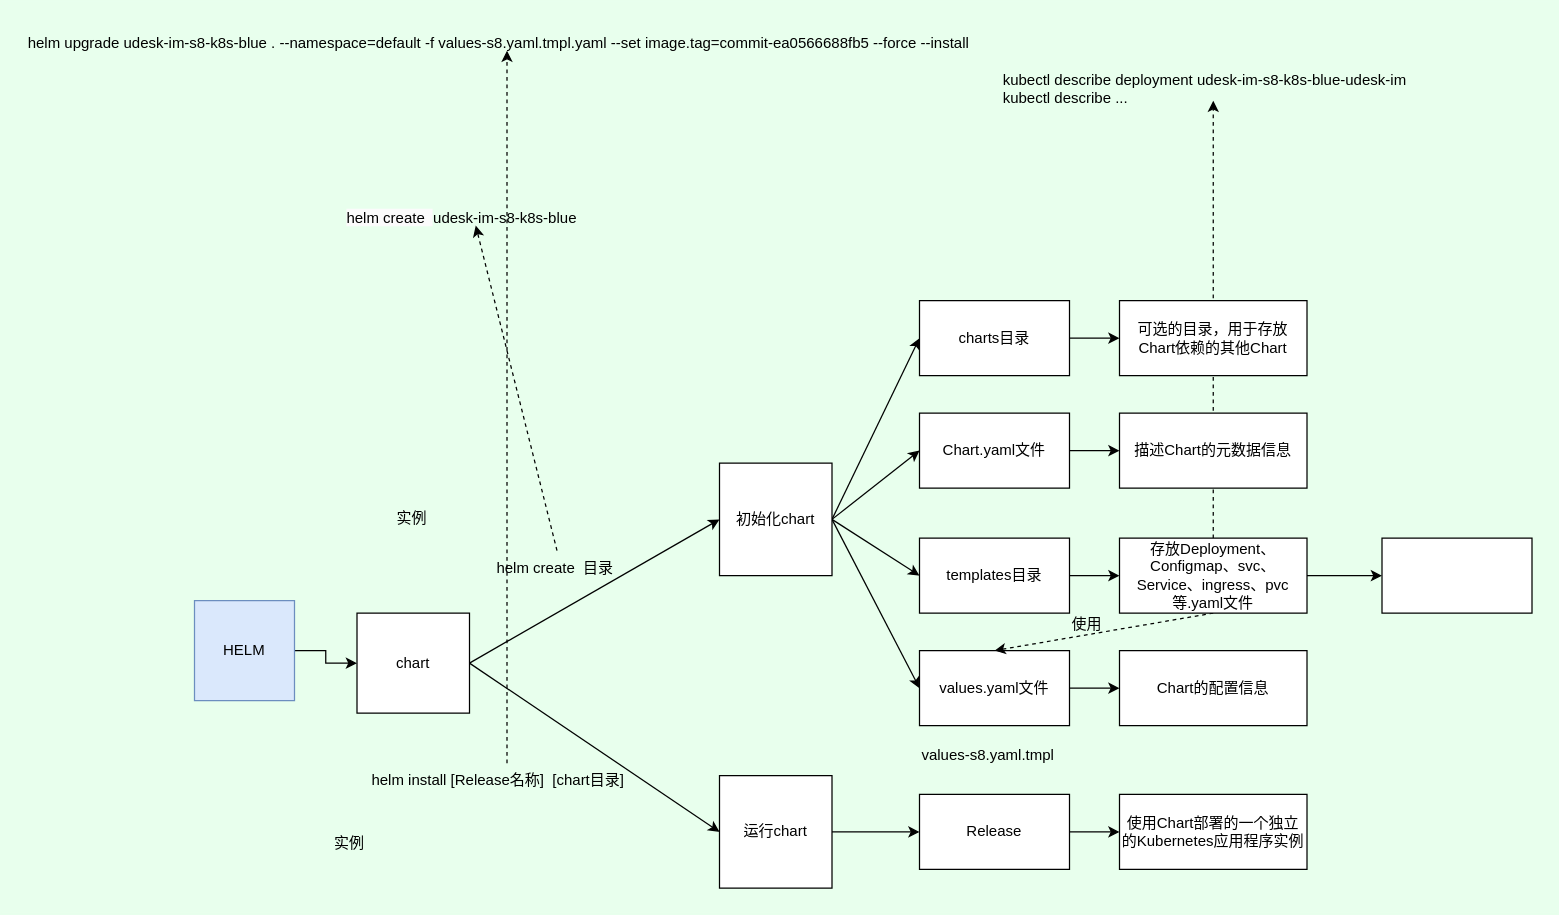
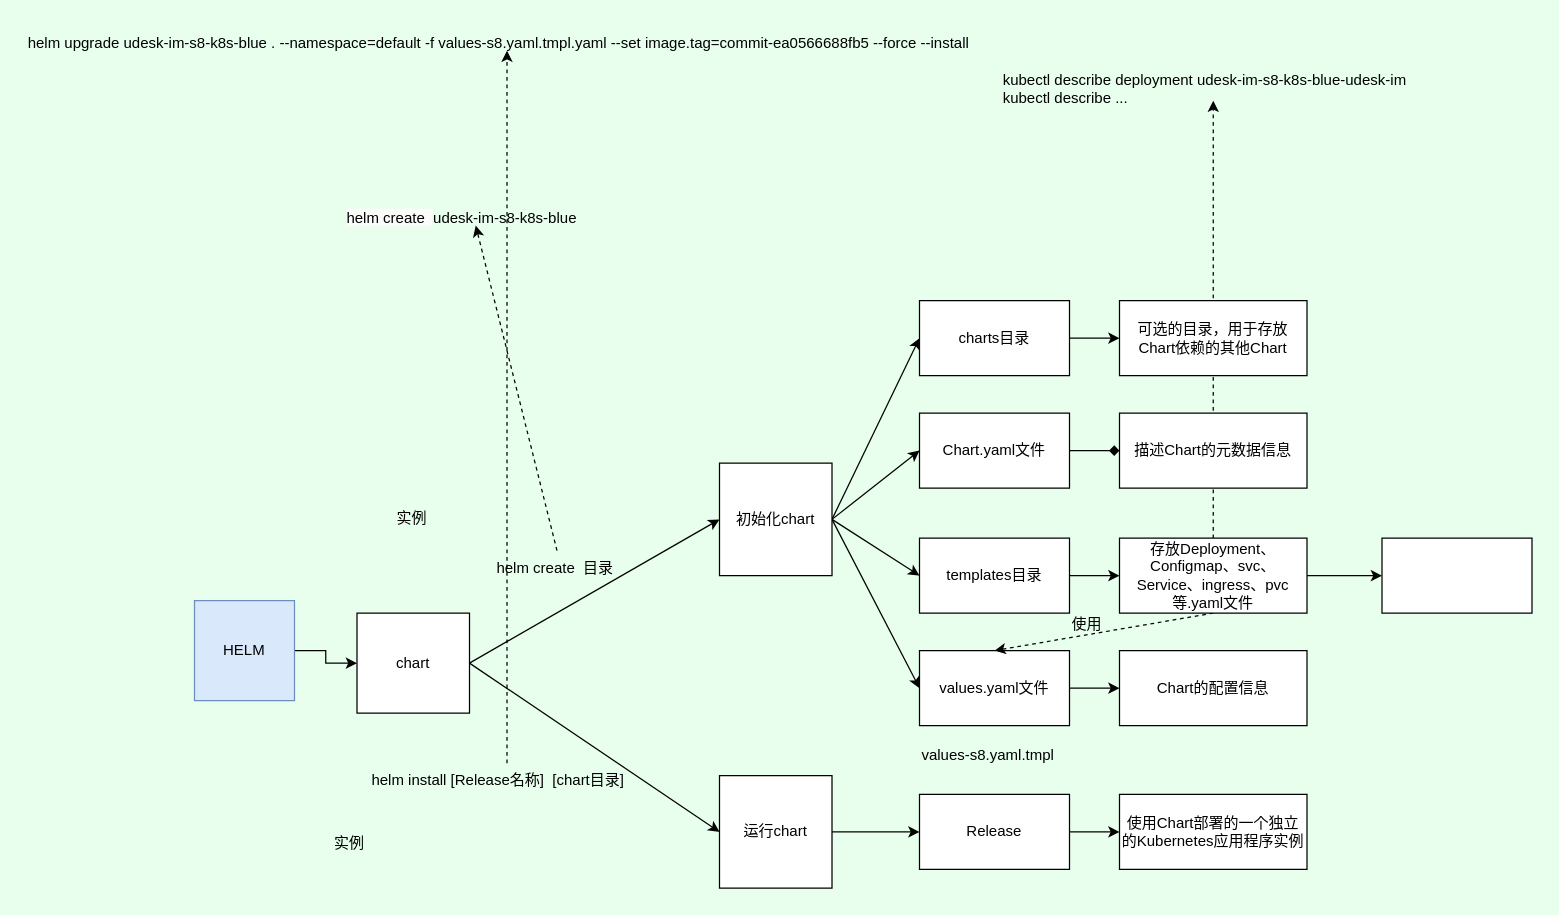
edge "Chart.yaml文件" -> "描述Chart的元数据信息": arrowhead classic -> diamond
